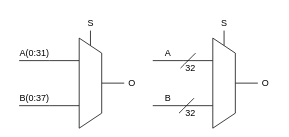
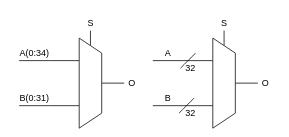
node "A(0:31)": label "A(0:31)" -> "A(0:34)"
node "B(0:37)": label "B(0:37)" -> "B(0:31)"
